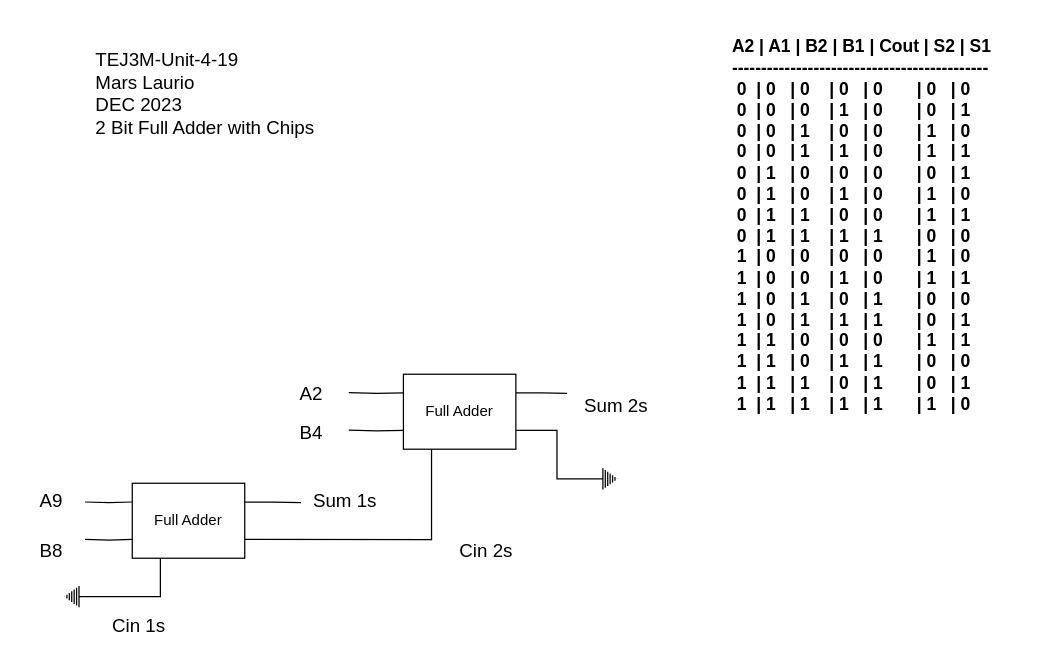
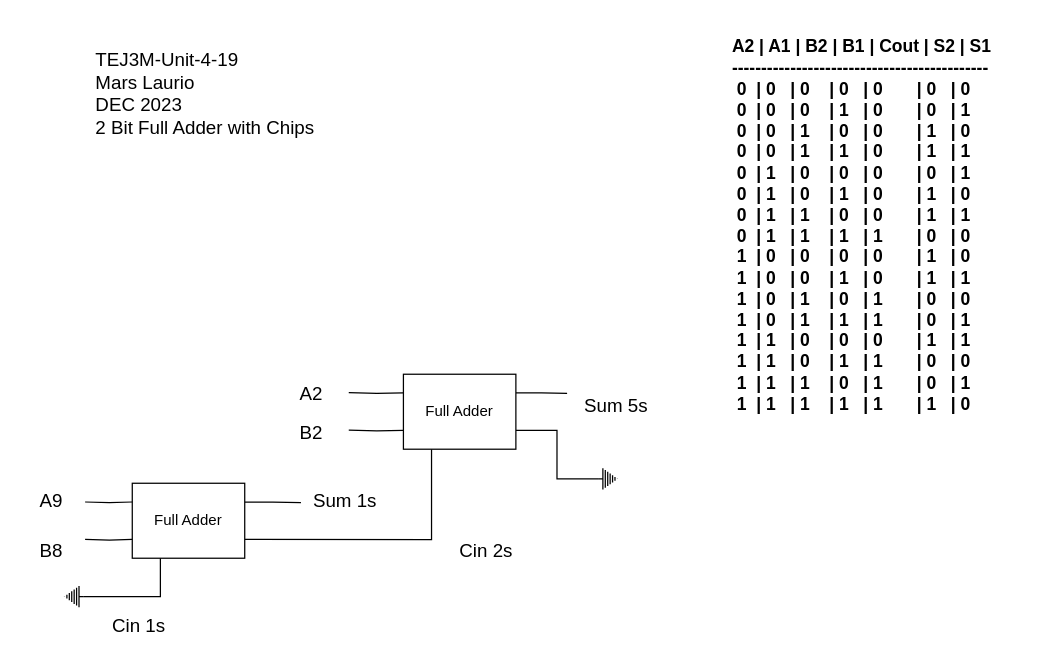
node "Sum 2s": label "Sum 2s" -> "Sum 5s"
node "B4": label "B4" -> "B2"
